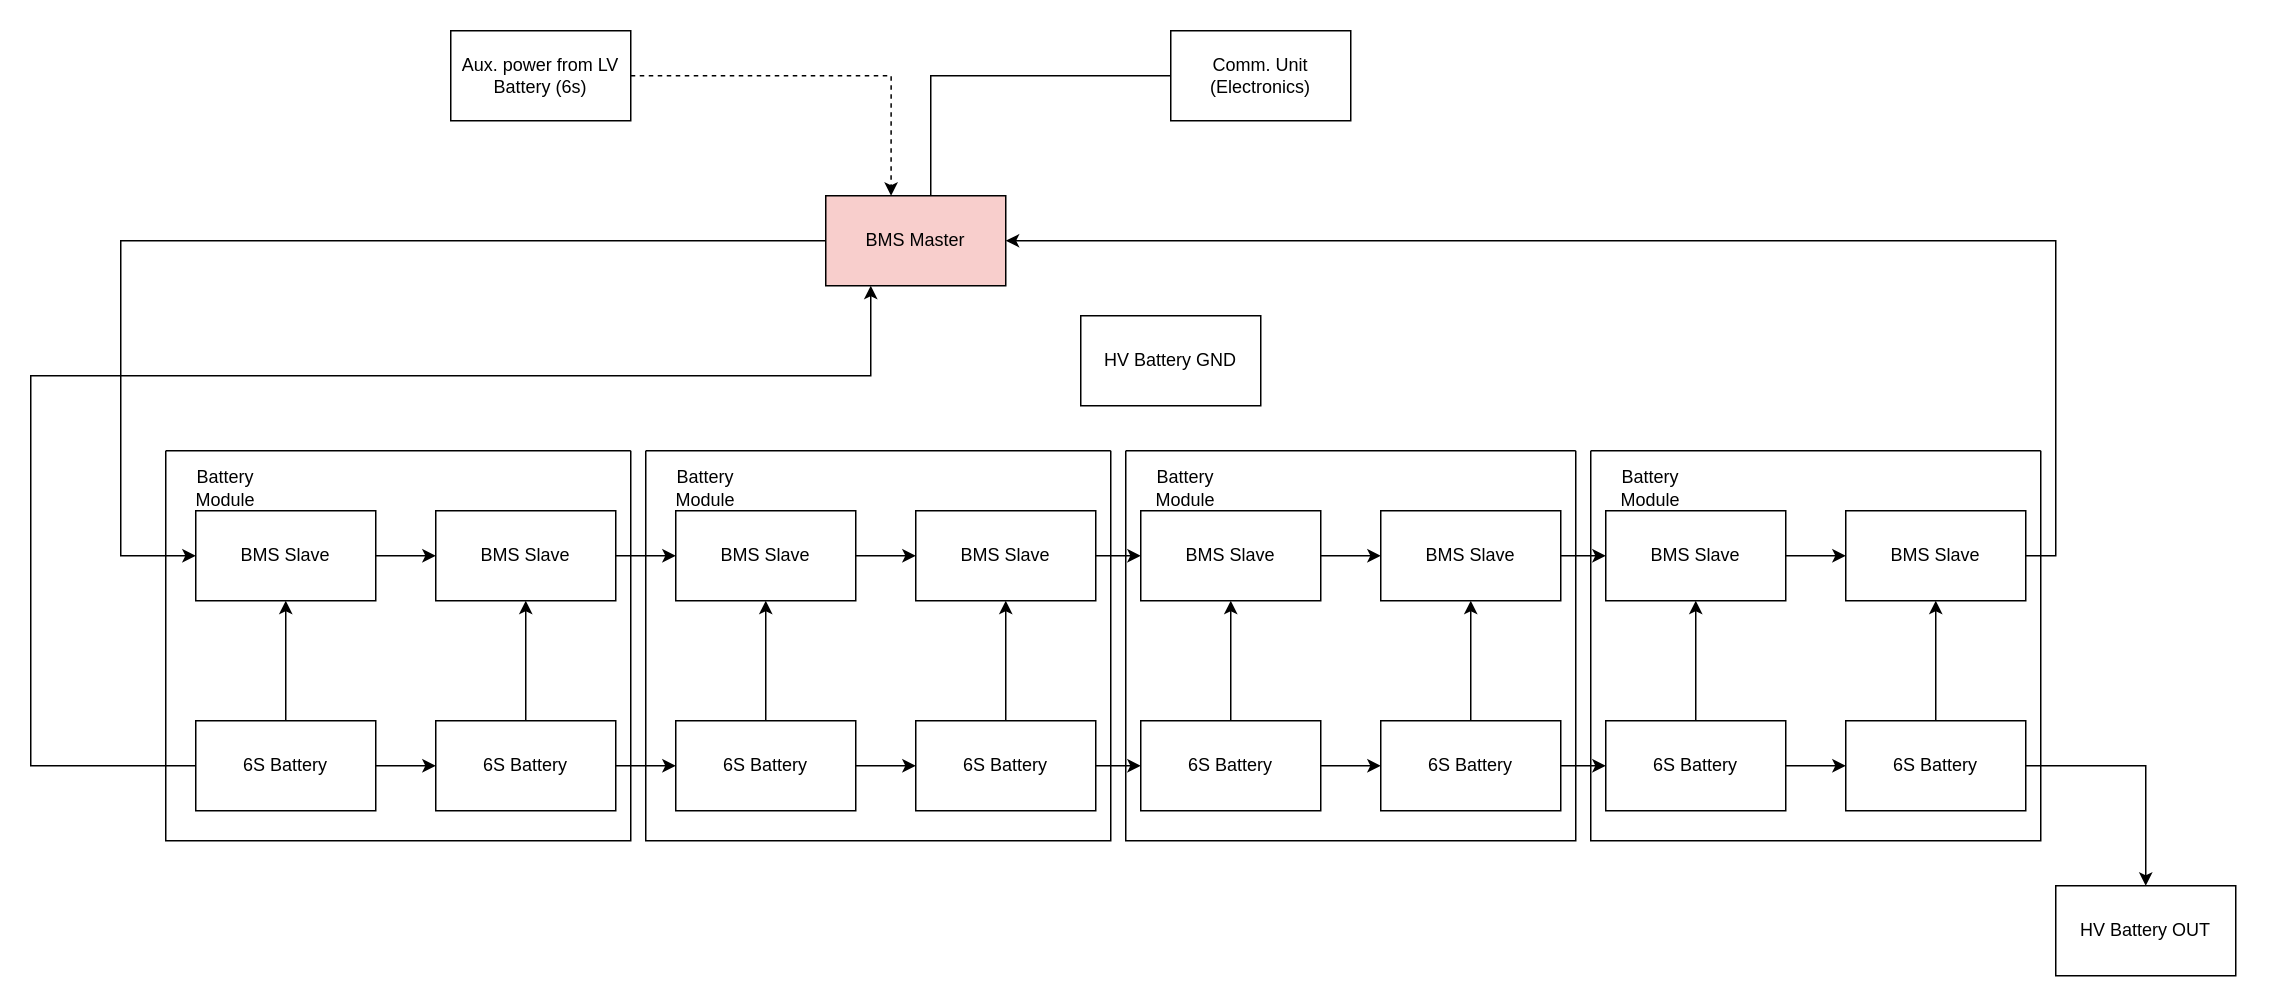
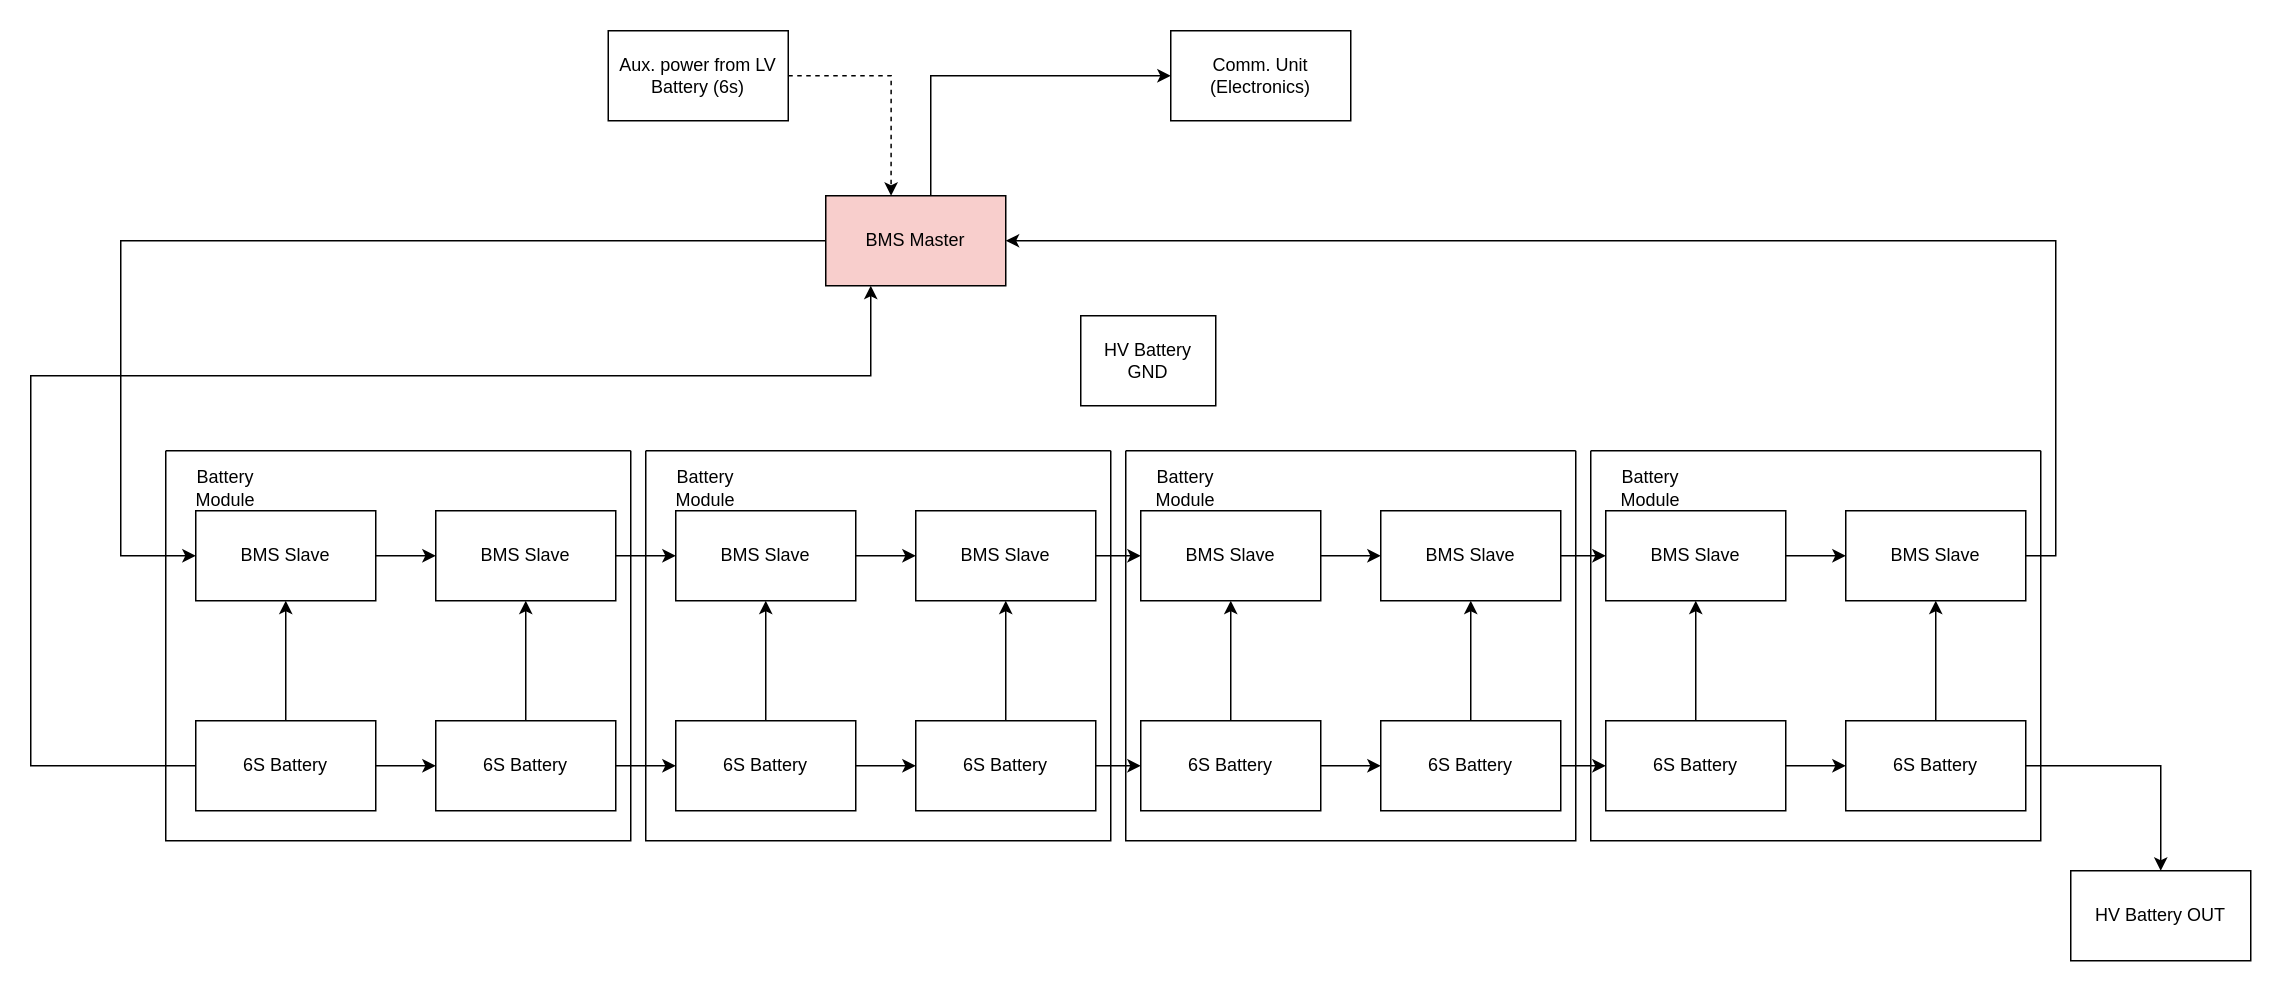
node "Aux. power from LV Battery (6s)": moved (541, 76) -> (698, 76)
edge "Comm. Unit (Electronics)" -- "BMS Master": arrowhead none -> classic
node "HV Battery GND": size 180x90 -> 135x90
node "HV Battery OUT": moved (2146, 931) -> (2161, 916)
